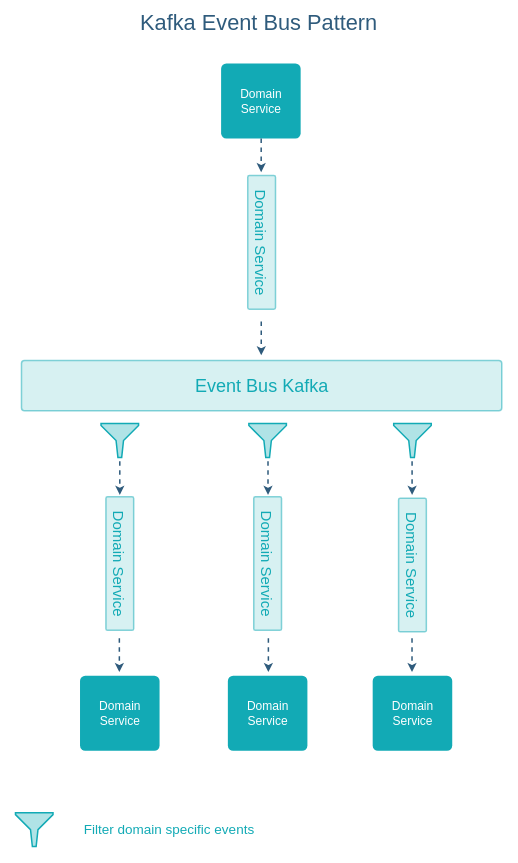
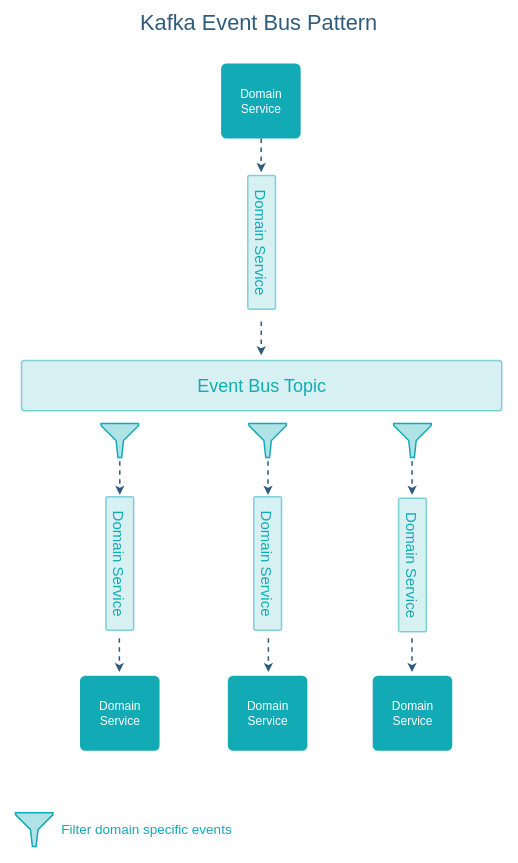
node "Event Bus Kafka": label "Event Bus Kafka" -> "Event Bus Topic"
node "Filter domain specific events": moved (169, 829) -> (147, 829)
